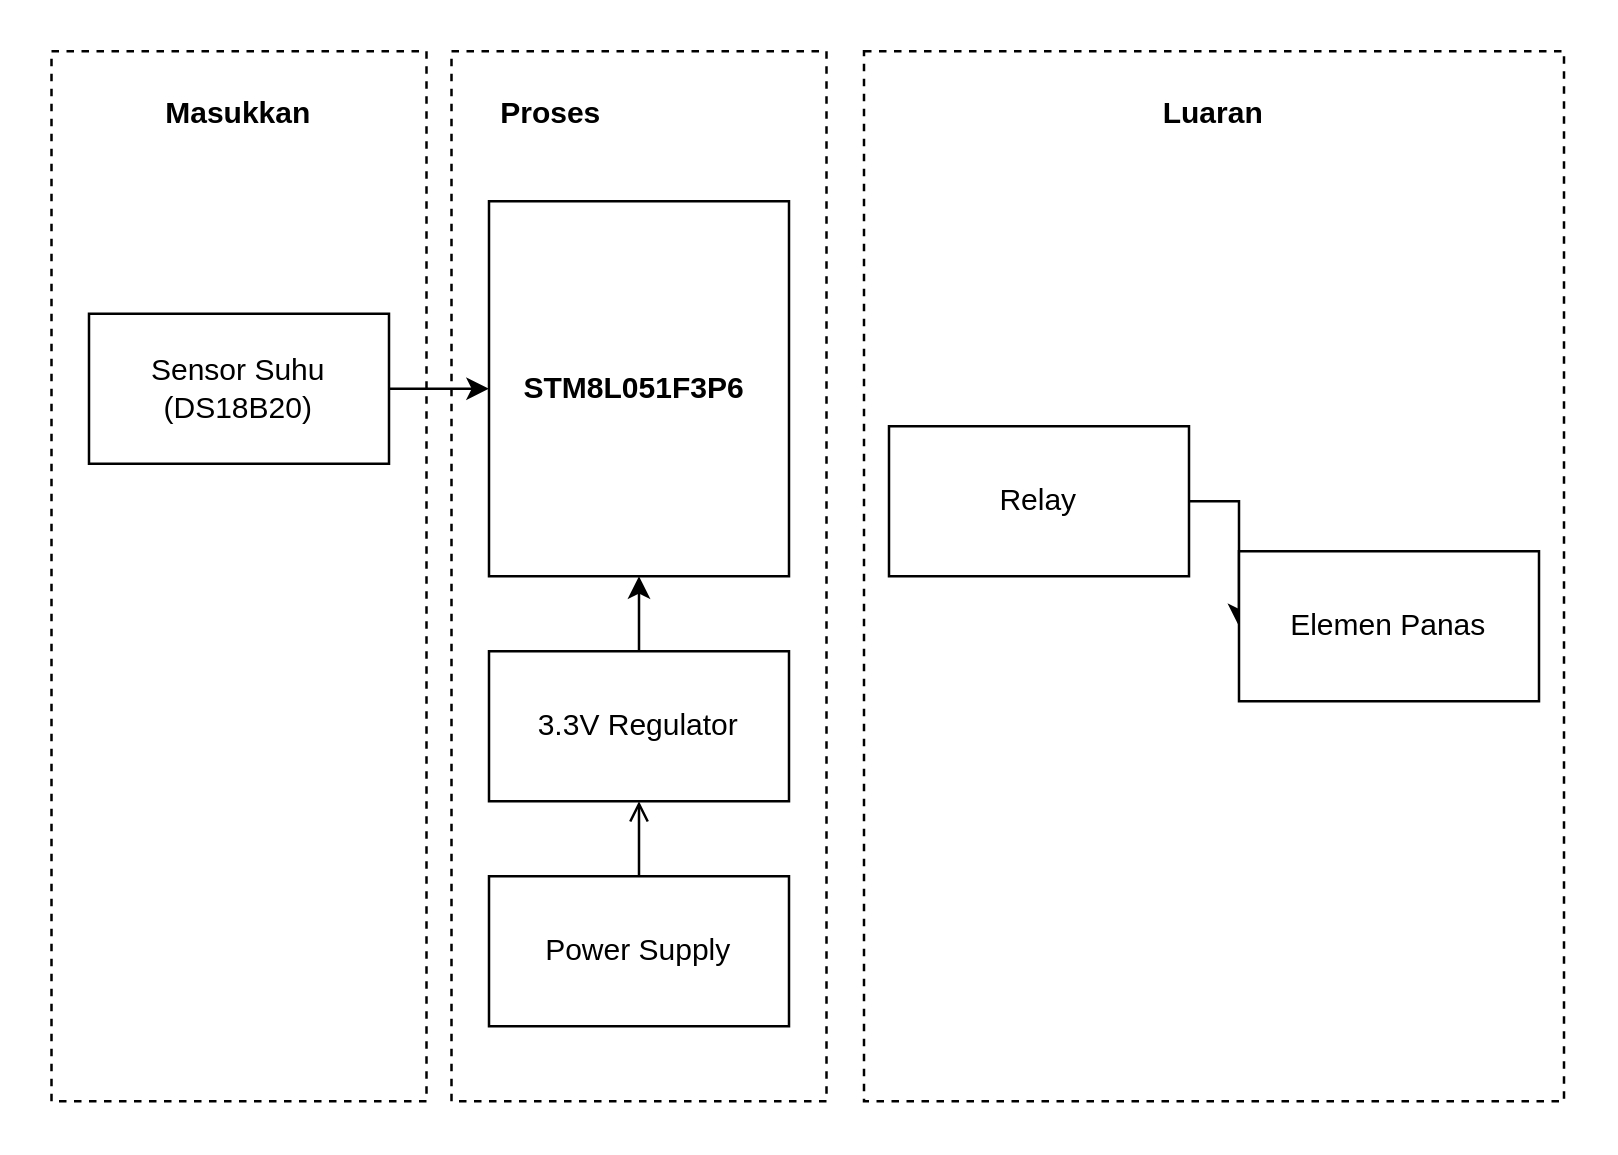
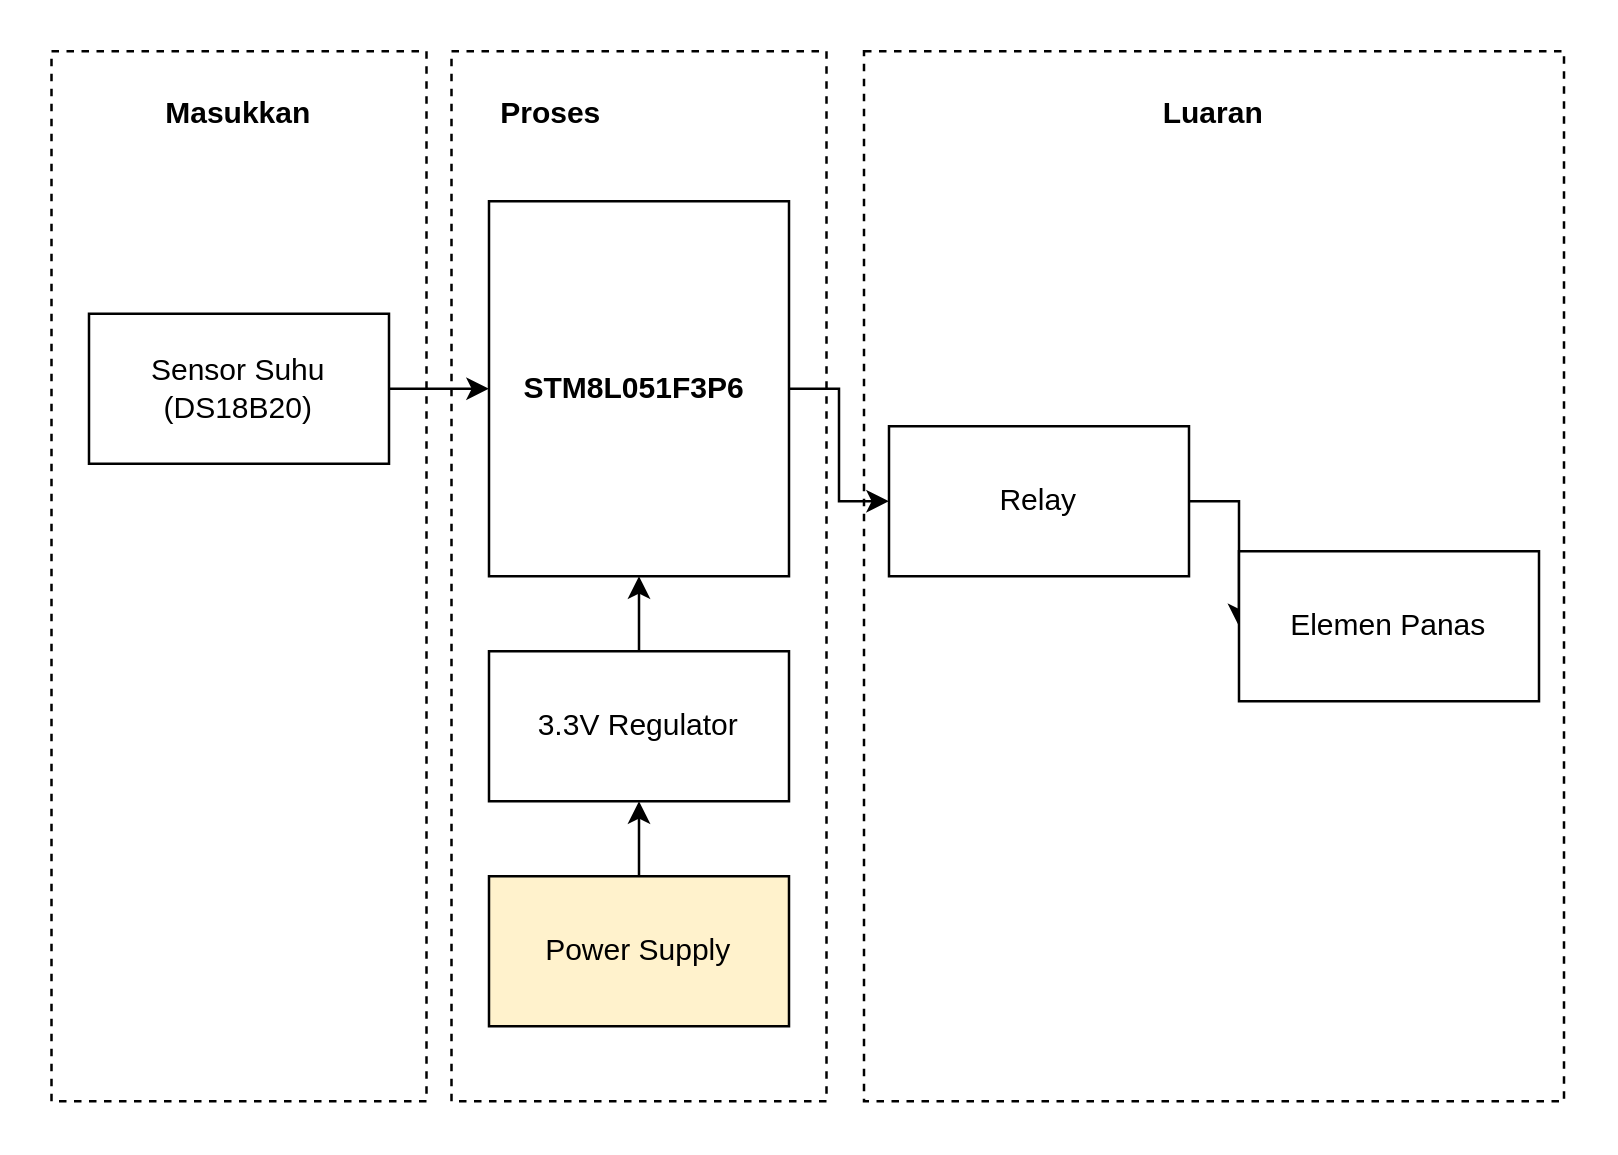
edge "STM8L051F3P6" -> "Relay": added
edge "Power Supply" -> "3.3V Regulator": arrowhead open -> classic
node "Power Supply": fillcolor #ffffff -> #fff2cc
